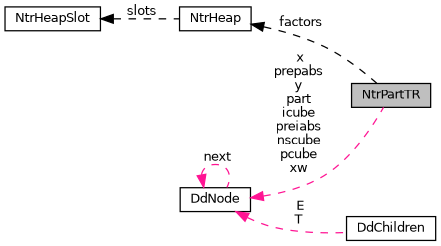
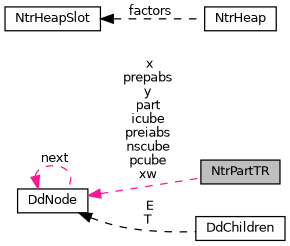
edge "NtrHeap" -> "NtrHeapSlot": label " slots" -> " factors"
edge "NtrPartTR" -> "NtrHeap": removed, label "factors"
edge "DdChildren" -> "DdNode": color deeppink -> black
